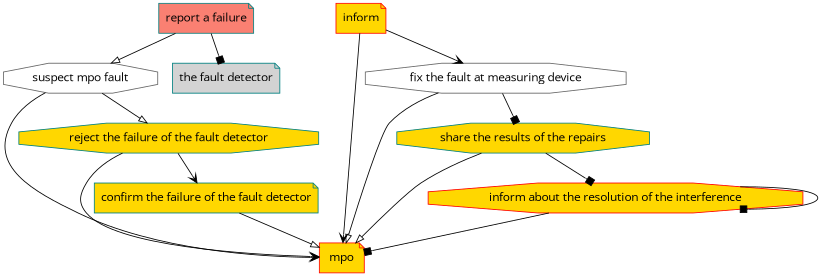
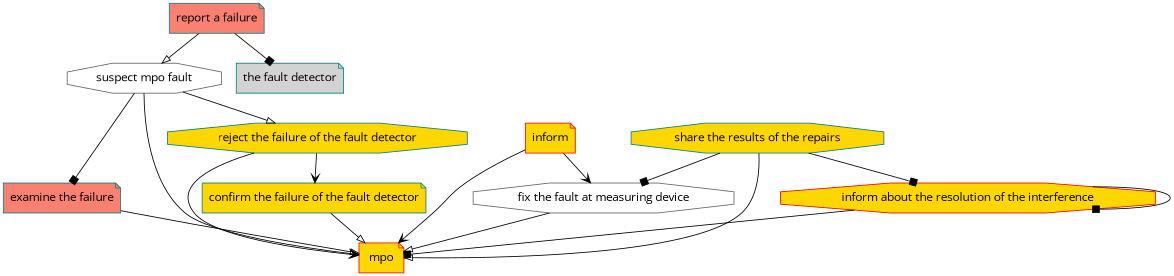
edge "fix the fault at measuring device" -> "share the results of the repairs": reversed
node "examine the failure": added
